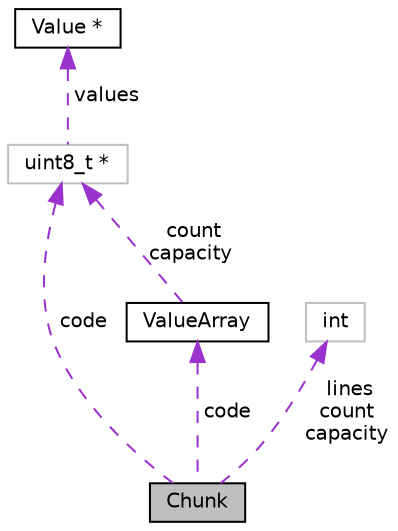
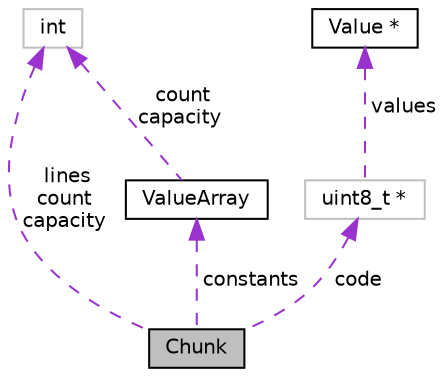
edge "ValueArray" -> "uint8_t *": now "ValueArray" -> "int"
edge "Chunk" -> "ValueArray": label " code" -> " constants"
